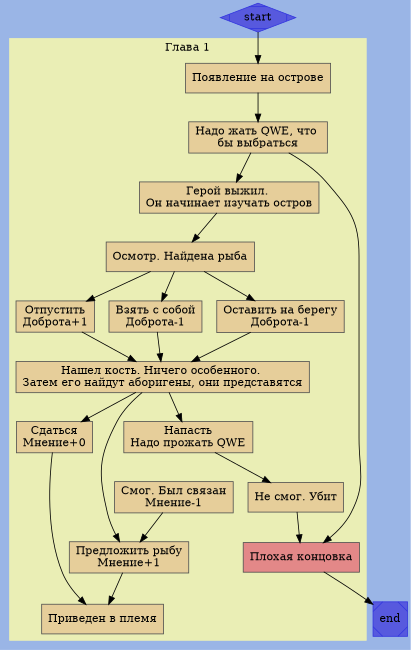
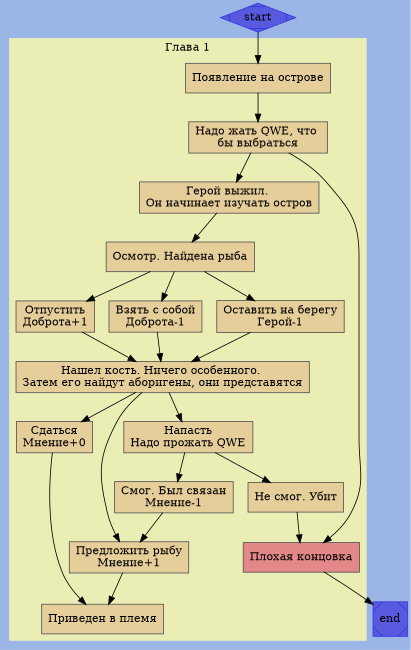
node "Оставить на берегу Доброта-1": label "Оставить на берегу Доброта-1" -> "Оставить на берегу Герой-1"
edge "Напасть Надо прожать QWE" -> "Смог. Был связан Мнение-1": added
